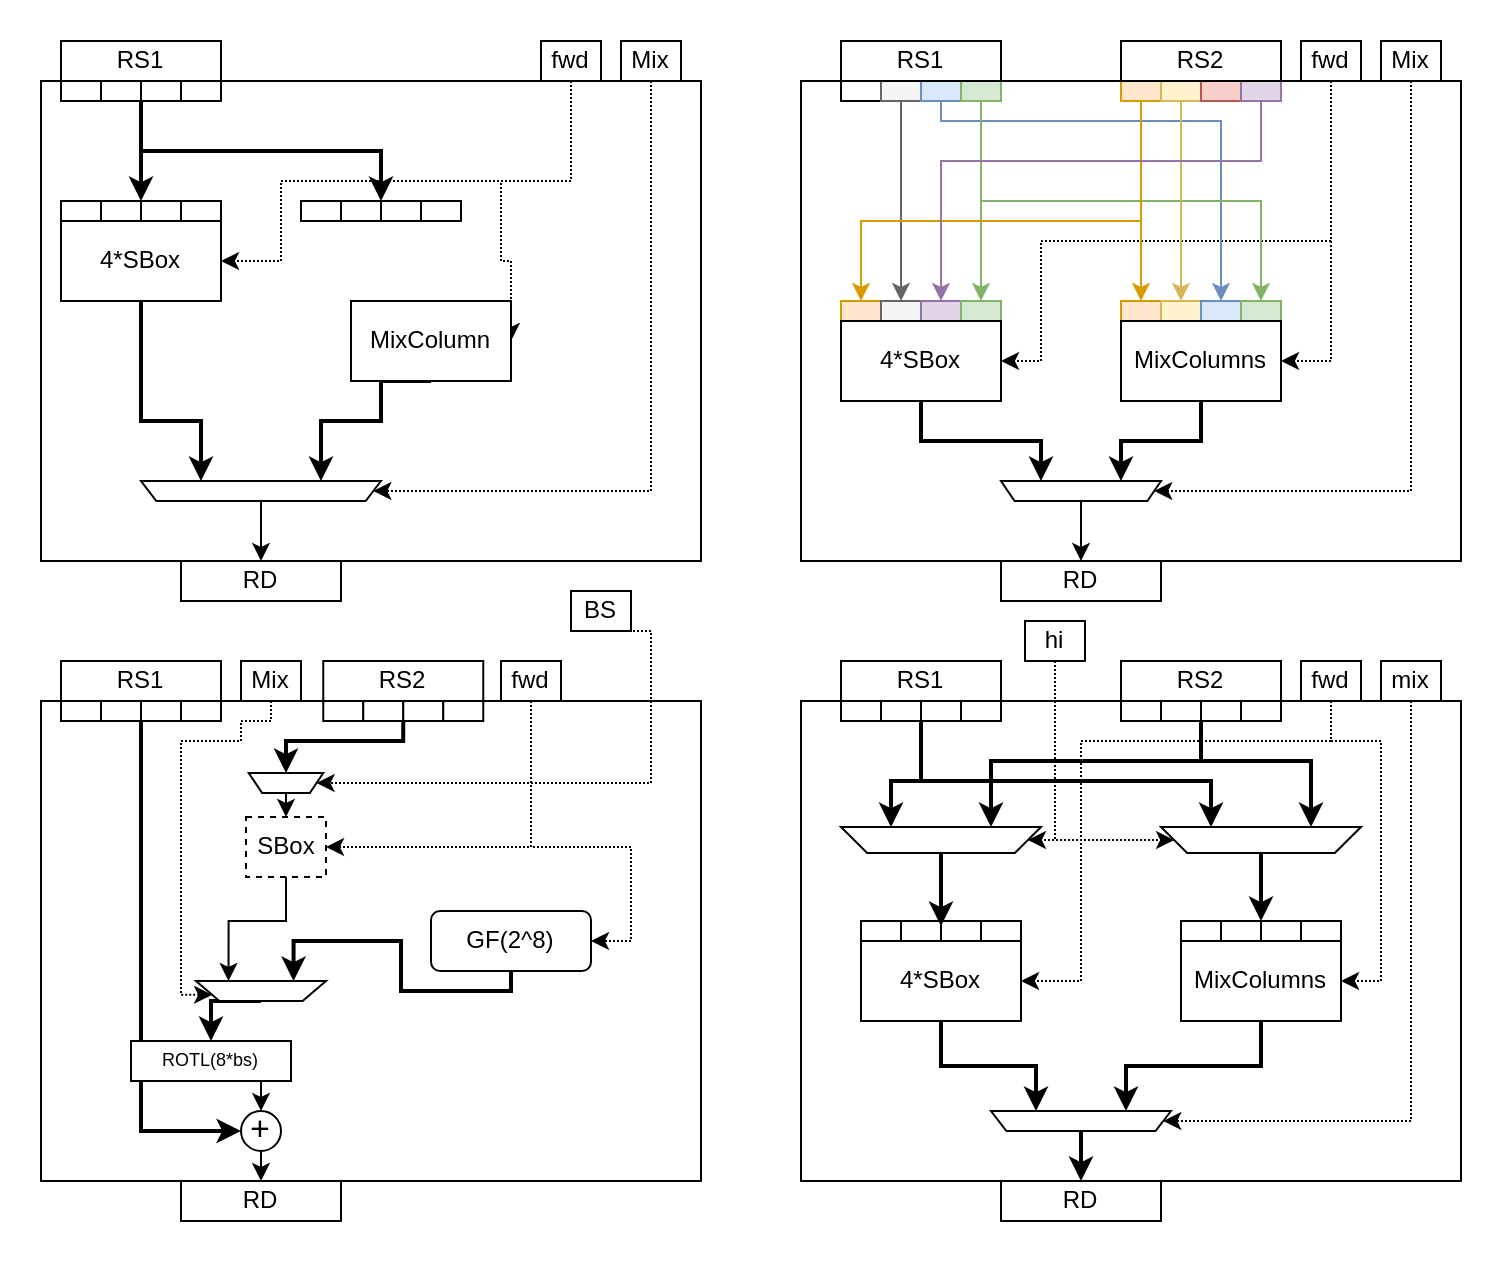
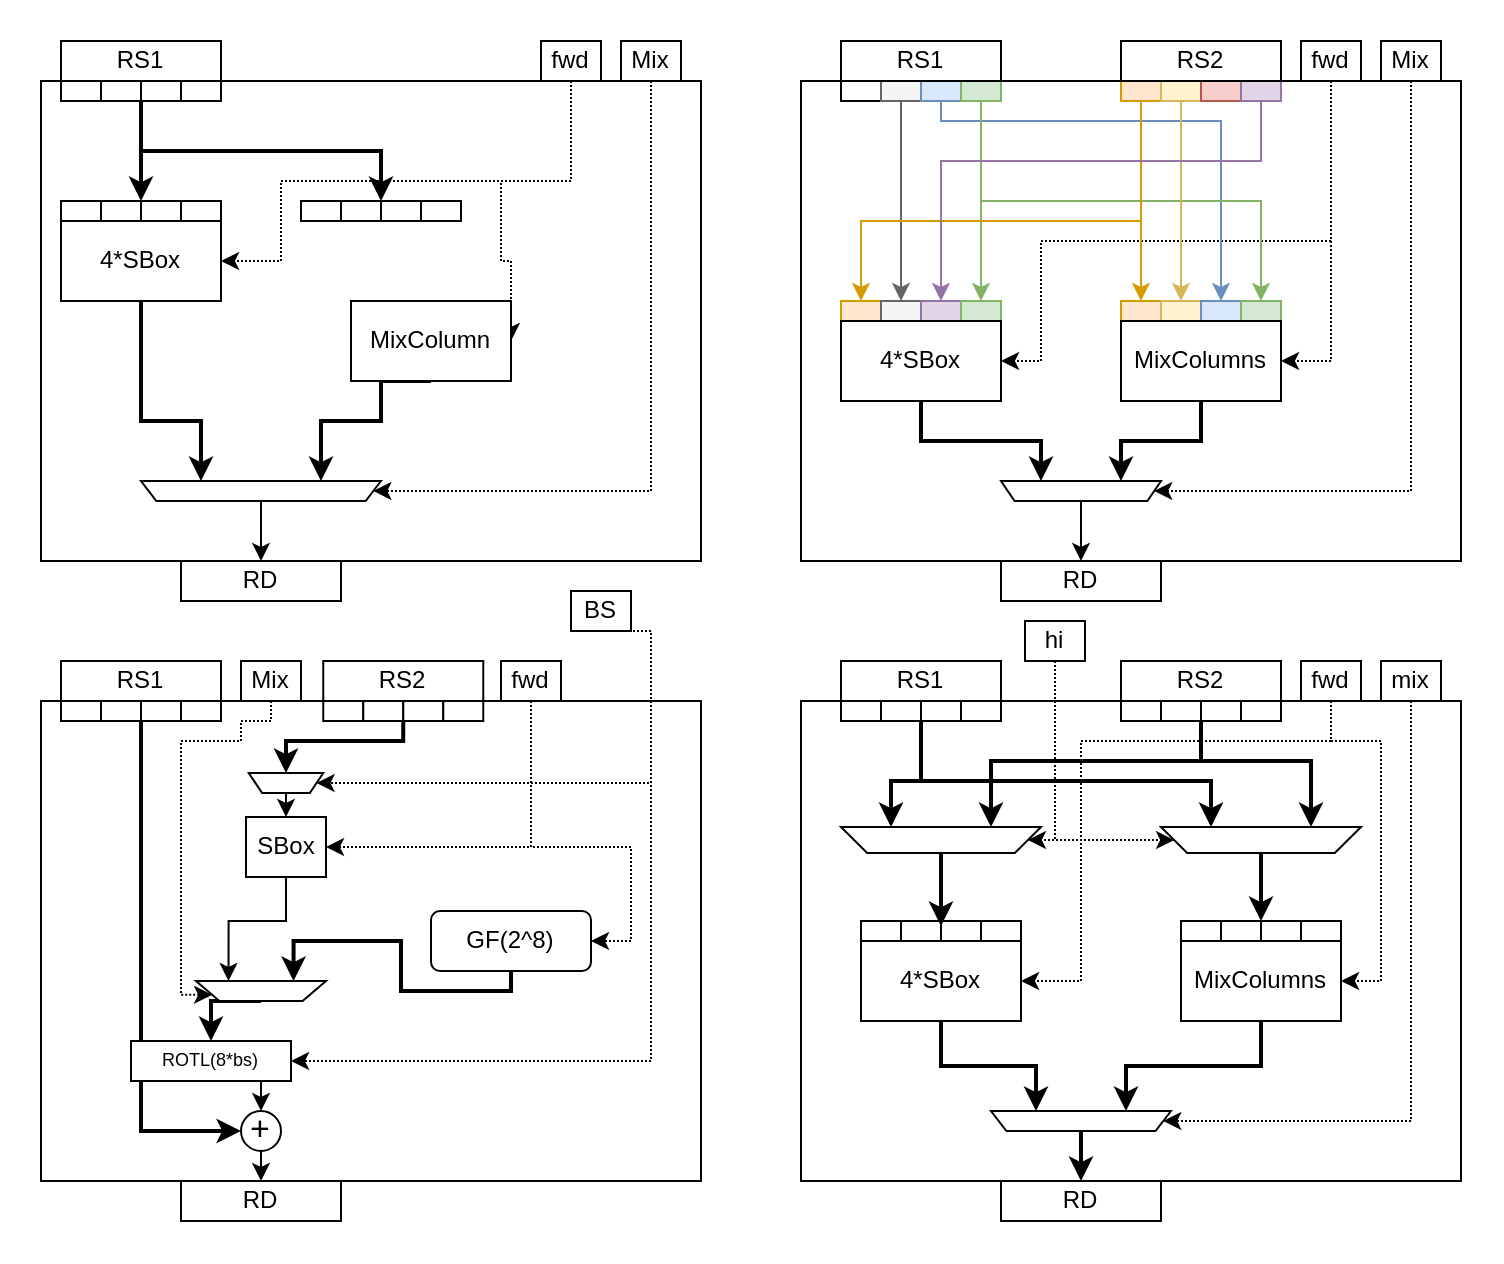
node "SBox": style dashed -> solid
edge "BS" -> "ROTL(8*bs)": added
